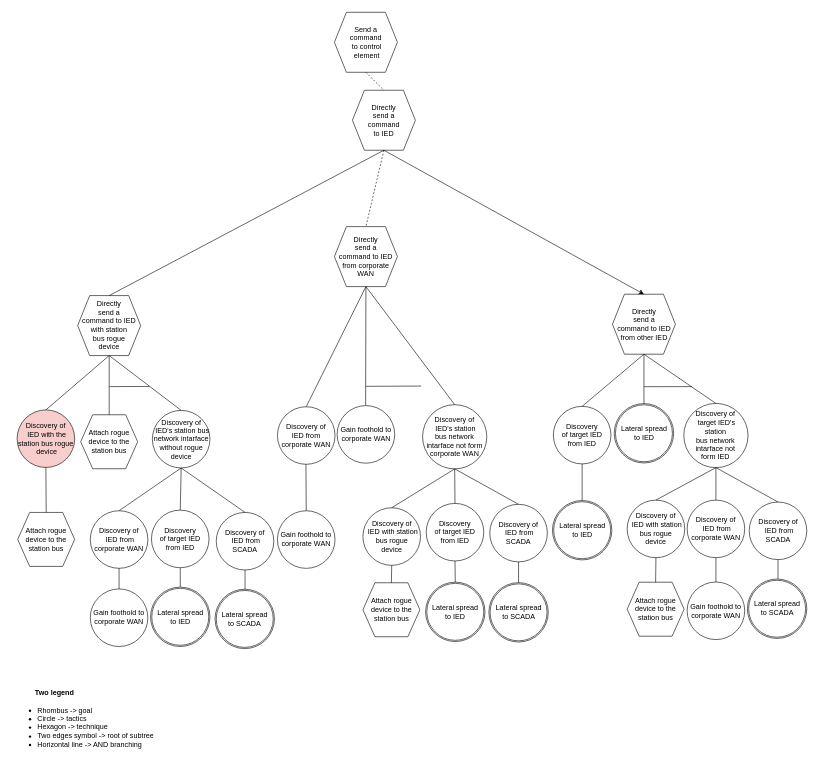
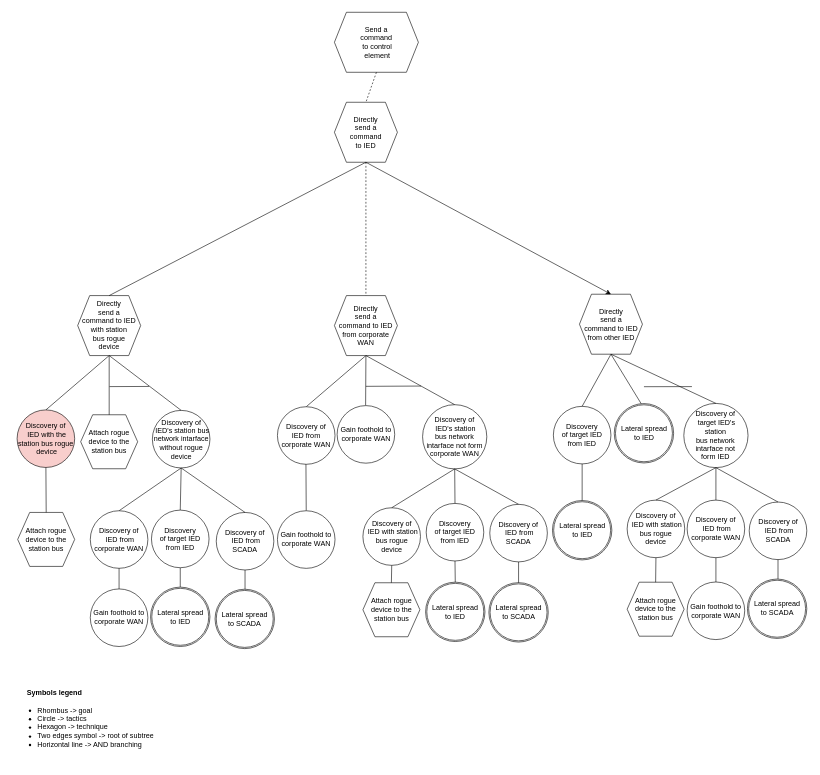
node "Send acommand to control element": size 63x60 -> 84x60
node "Directly send a command to IED": moved (384, 120) -> (366, 132)
node "Directly send a command to IED from corporate WAN": moved (366, 257) -> (366, 326)
node "Directly send a command to IED from other IED": moved (644, 324) -> (611, 324)
node "Two legend": label "Two legend" -> "Symbols legend"
